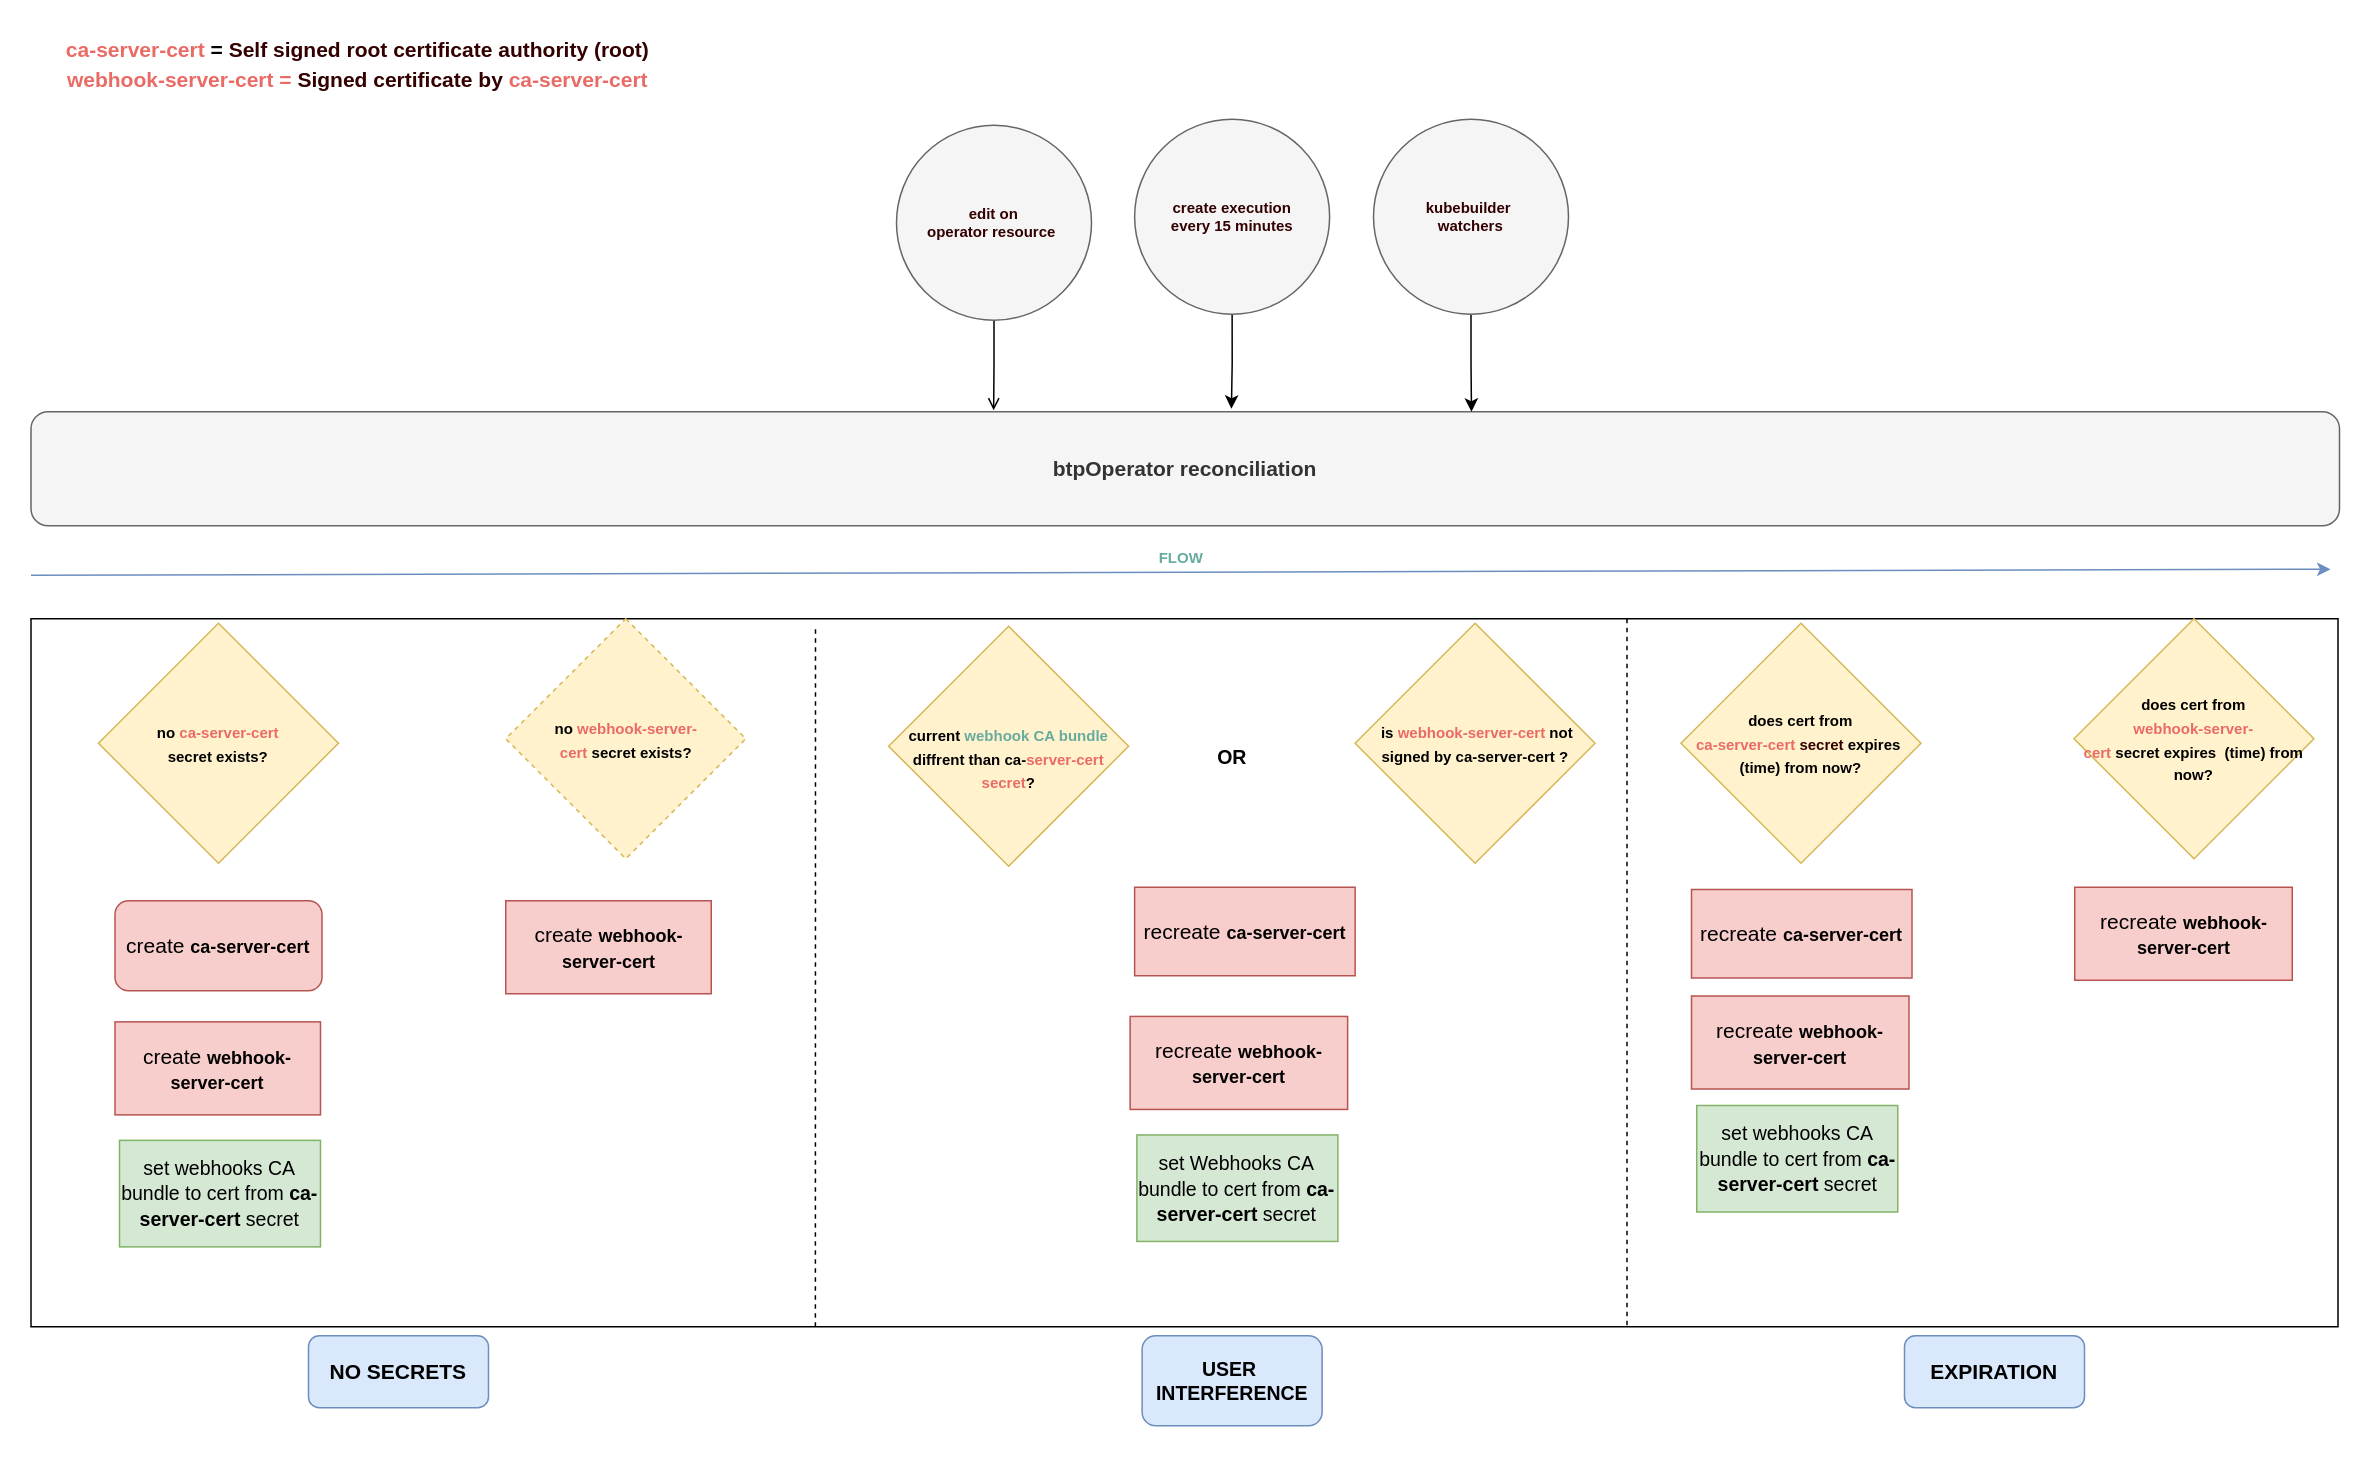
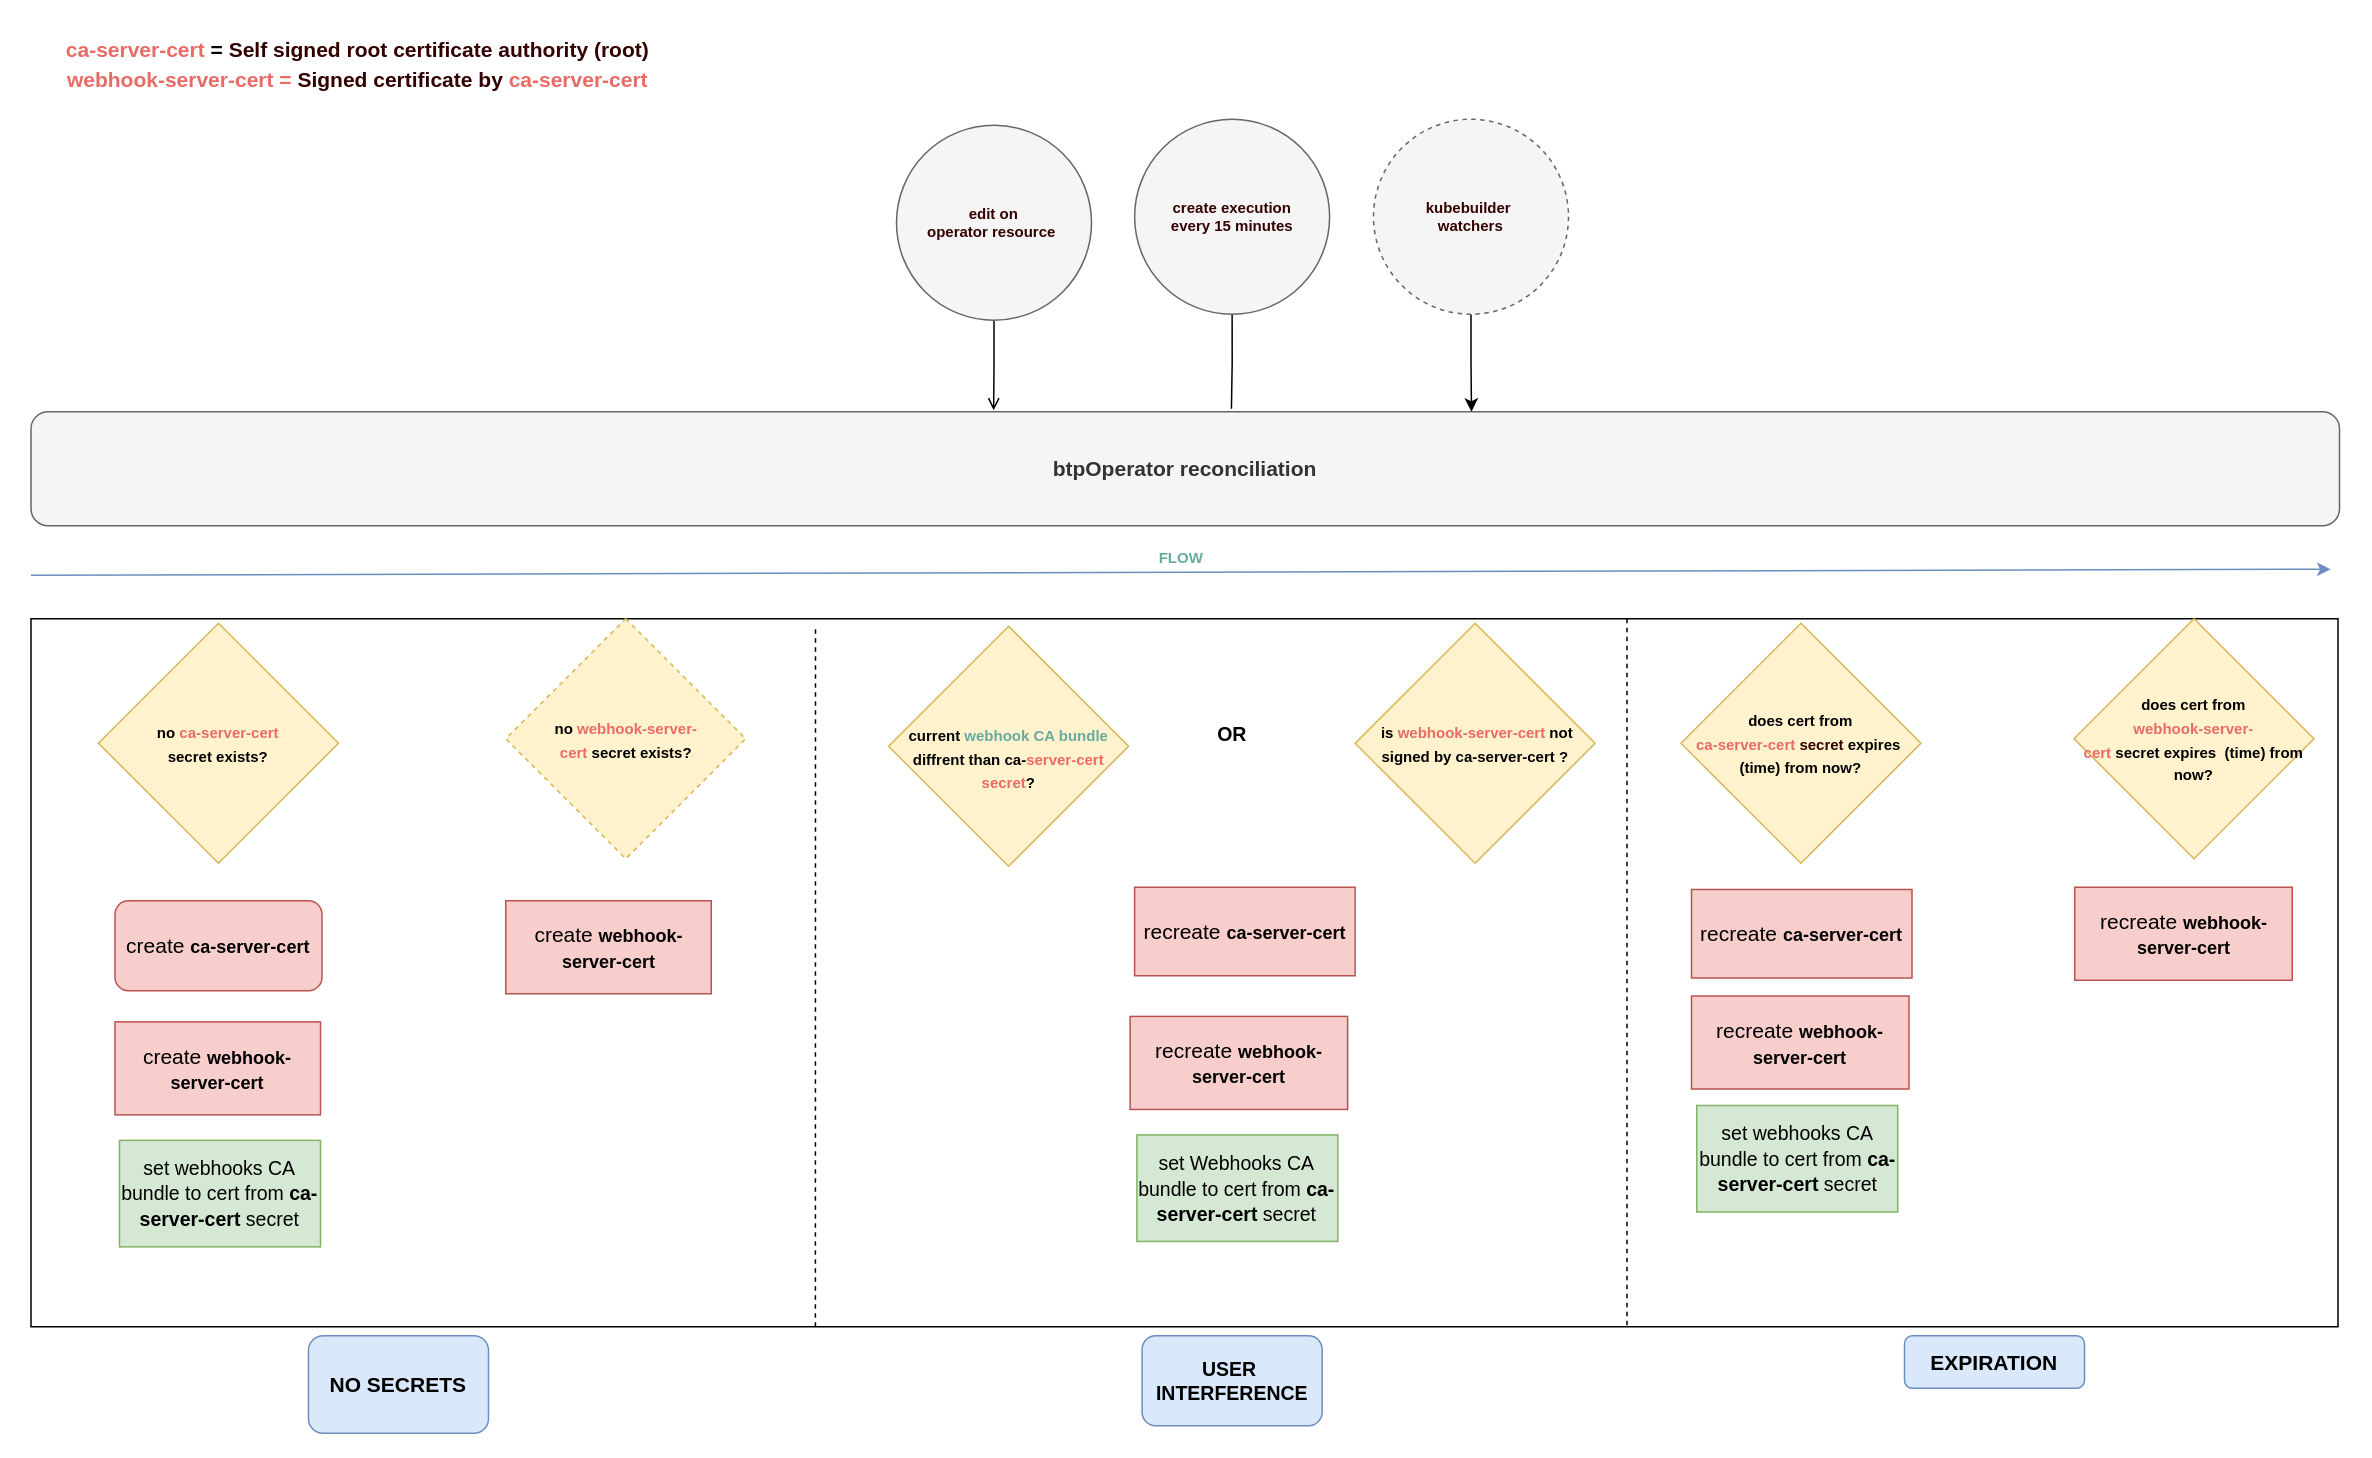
node "kubebuilder watchers": style solid -> dashed
edge "create execution every 15 minutes" -> "btpOperator reconciliation": arrowhead classic -> none
node "OR": moved (1232, 757) -> (1232, 734)
node "NO SECRETS": size 180x72 -> 180x98
node "EXPIRATION": size 180x72 -> 180x53
